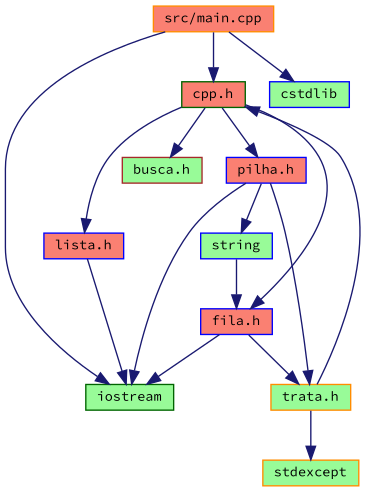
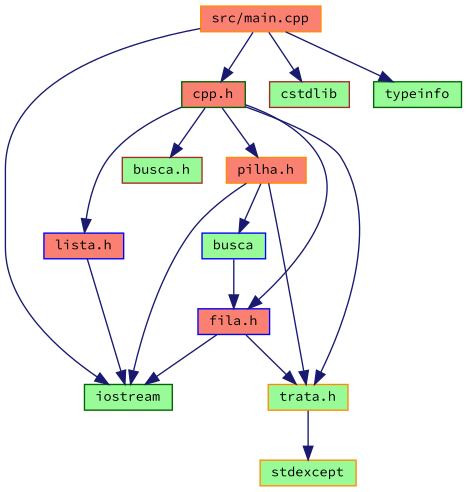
node "cstdlib": color blue -> brown
node "typeinfo": added
node "pilha.h": color blue -> darkorange
edge "trata.h" -> "cpp.h": reversed
node "string": label "string" -> "busca"
